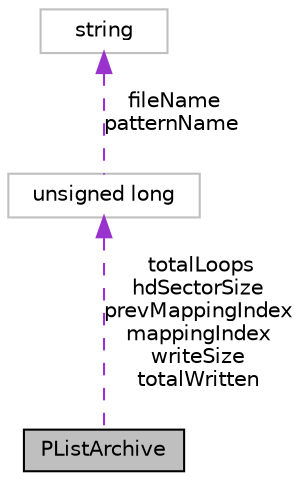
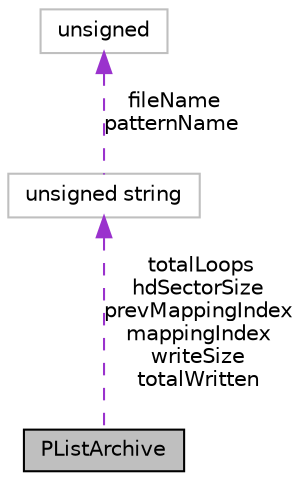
node "string": label "string" -> "unsigned"
node "unsigned long": label "unsigned long" -> "unsigned string"
